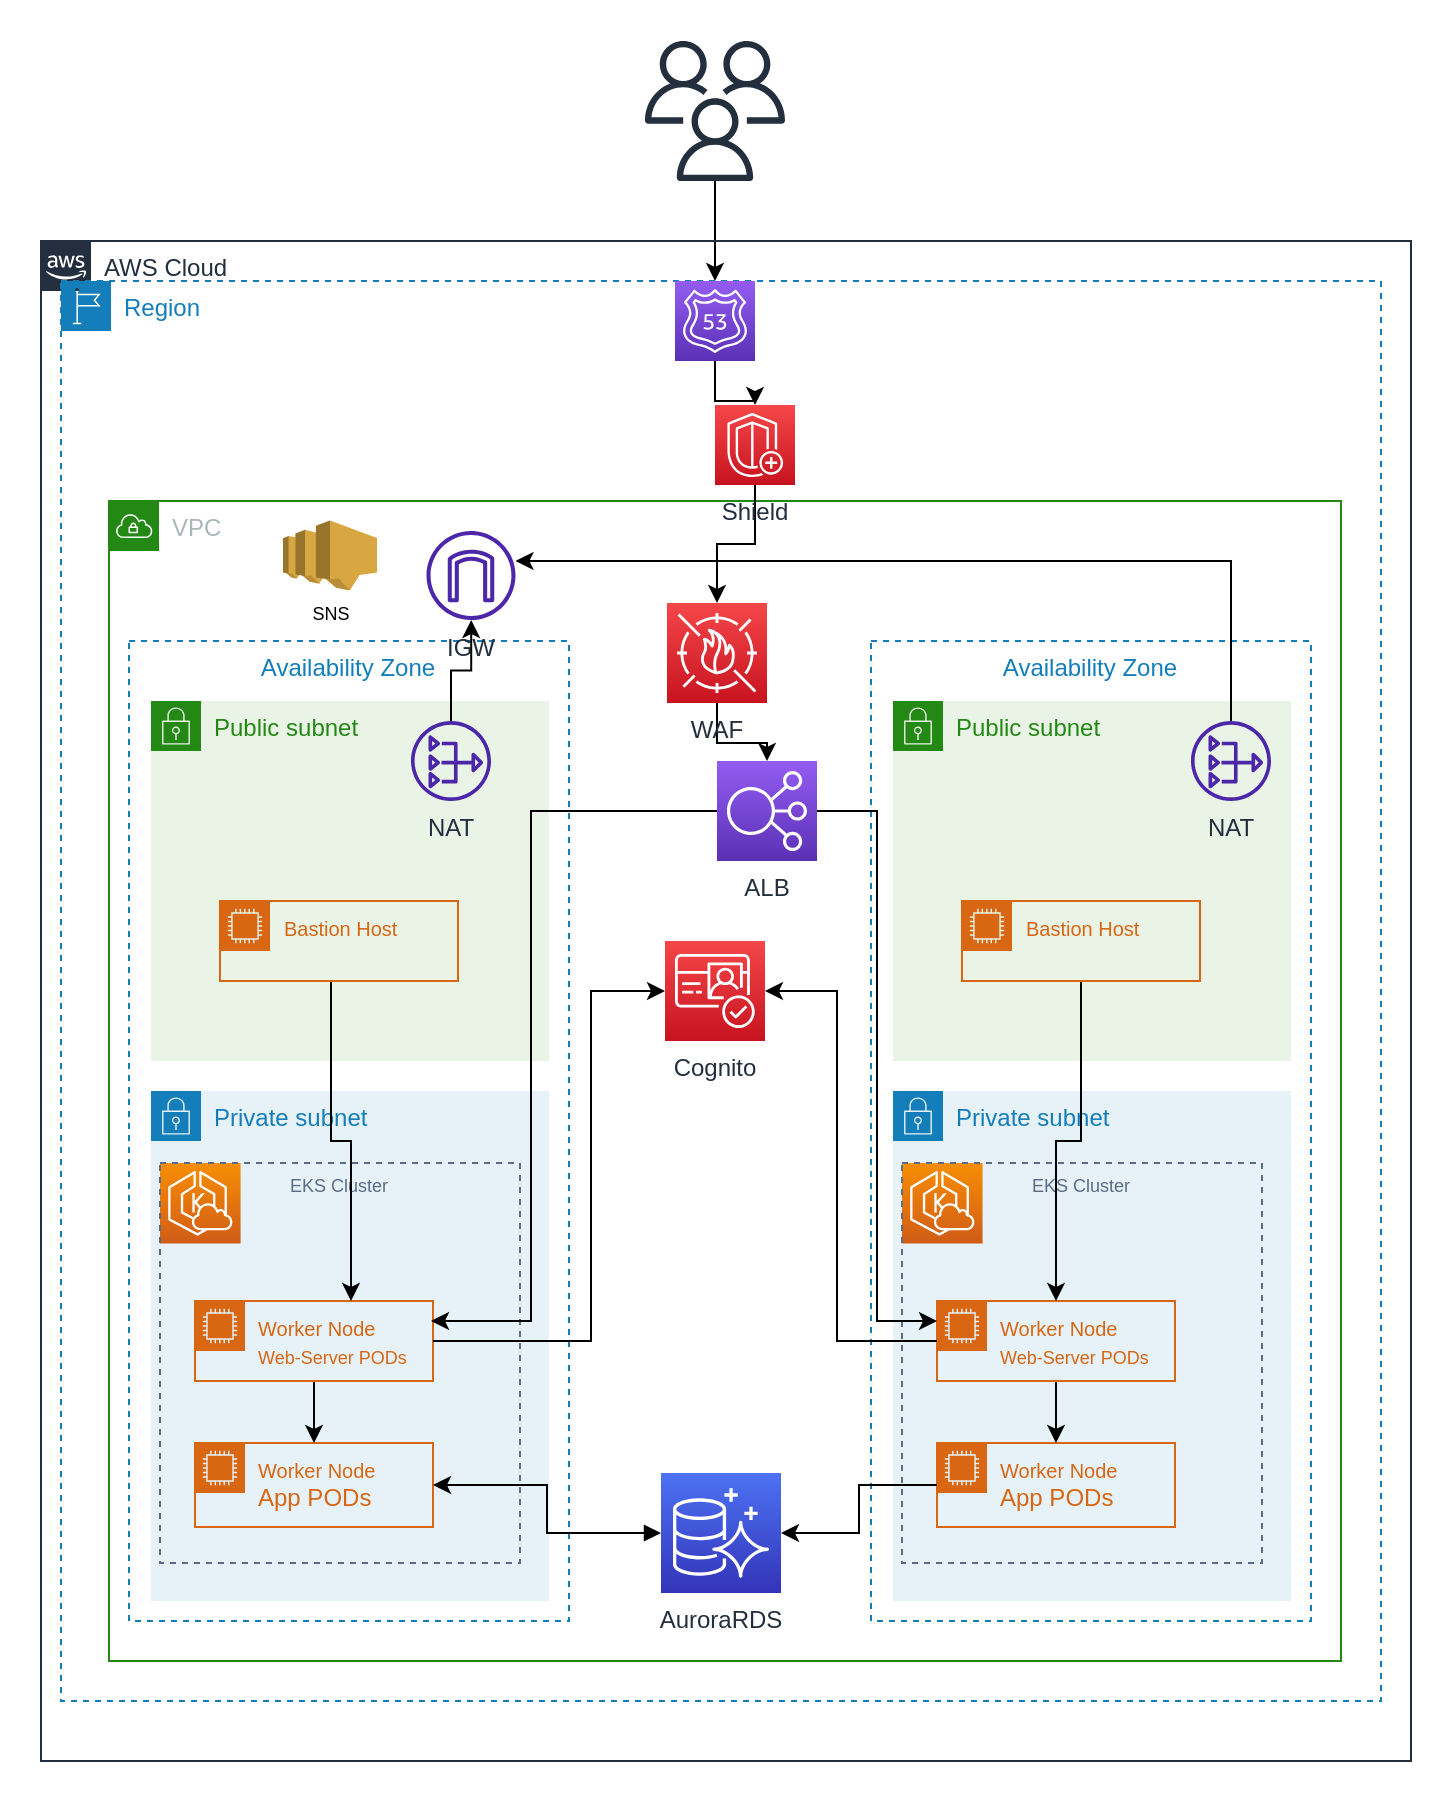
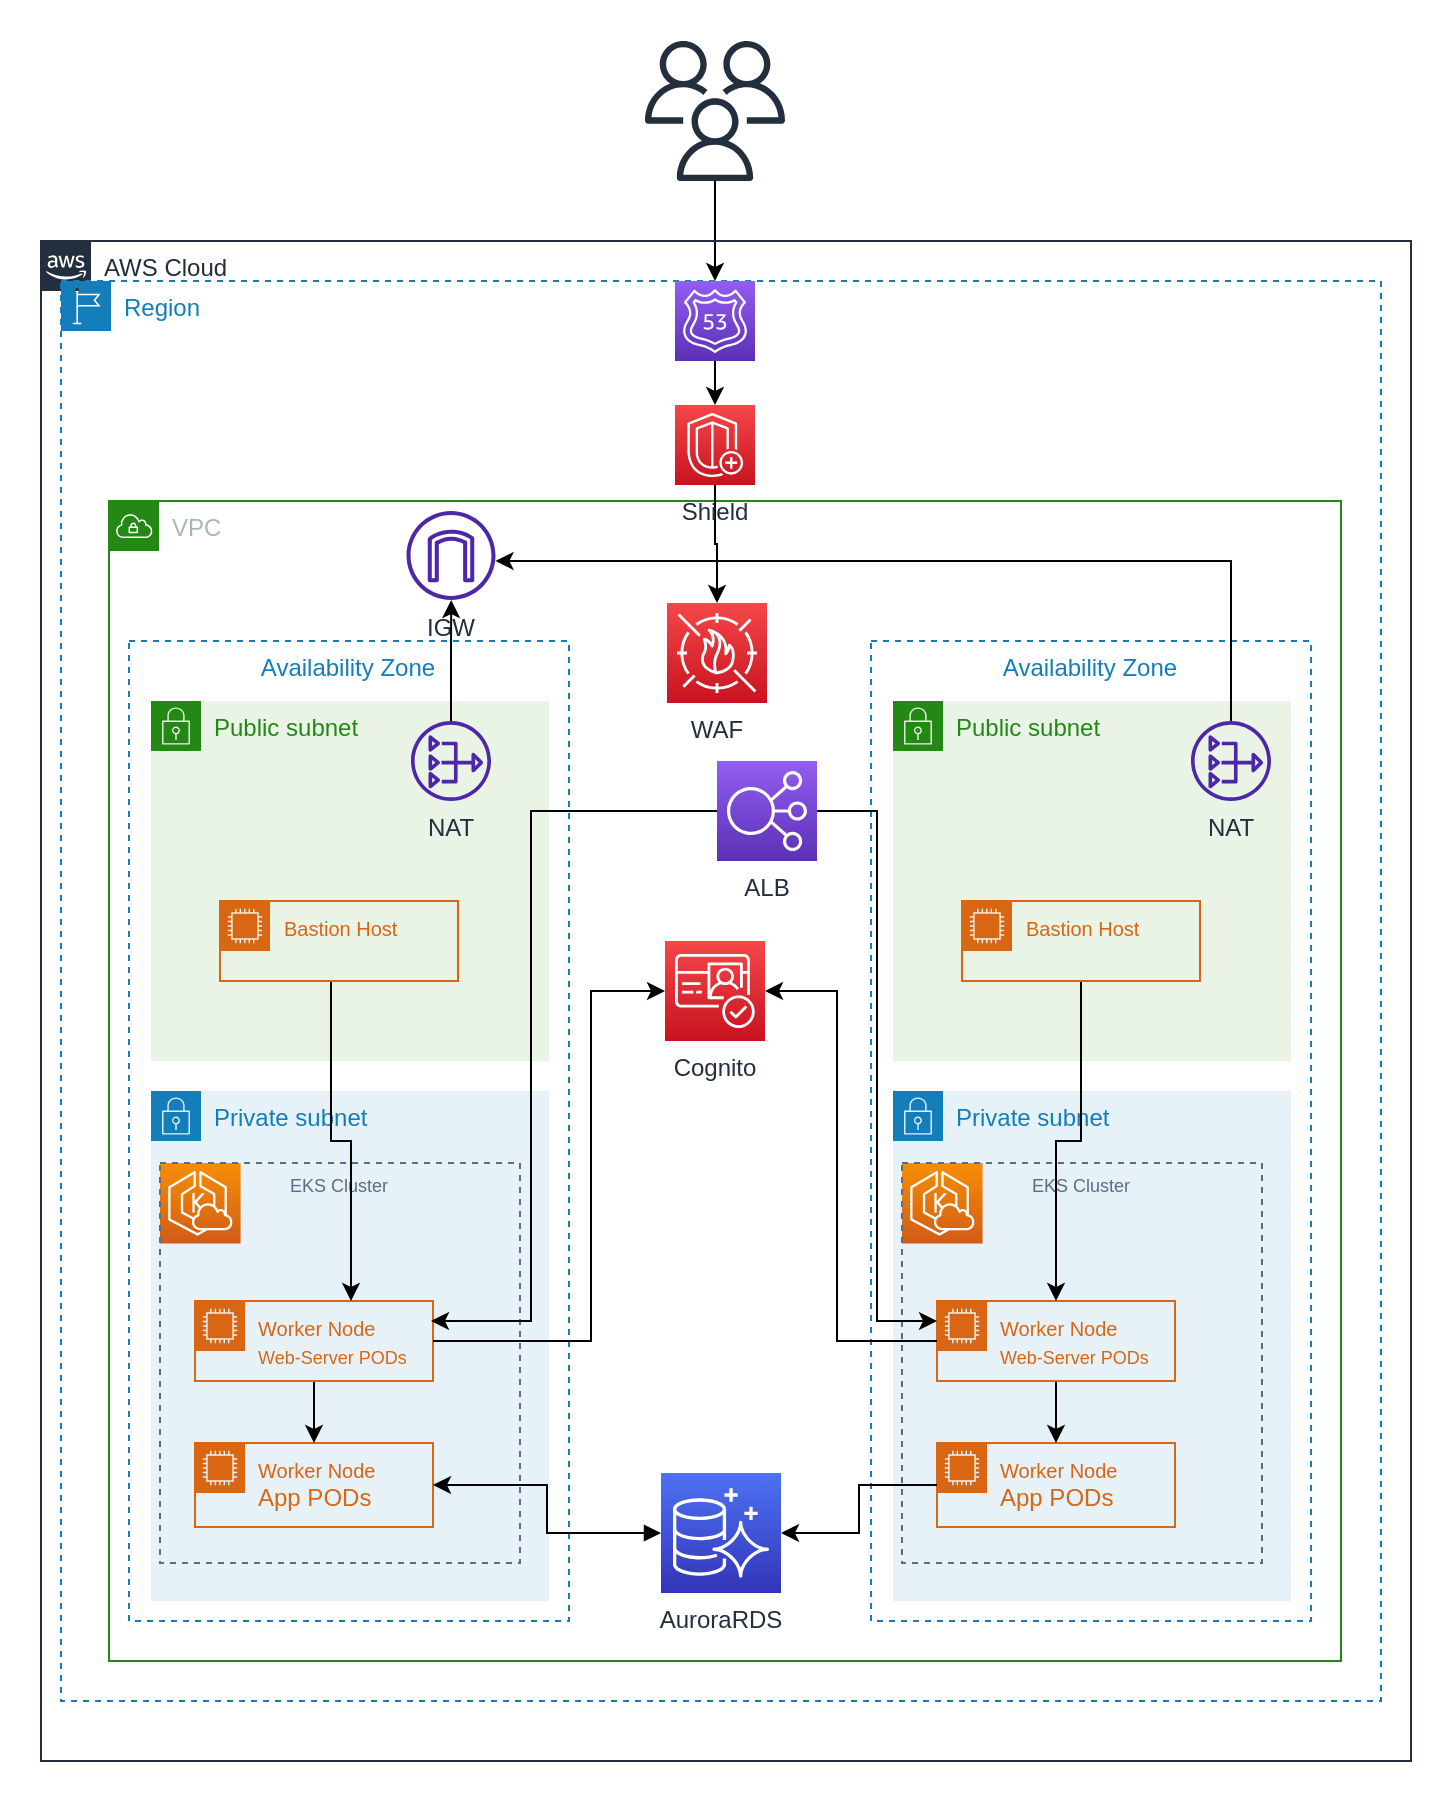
node "Shield": moved (755, 445) -> (715, 445)
node "SNS": removed
node "IGW": moved (471, 576) -> (451, 556)
edge "WAF" -> "ALB": removed
